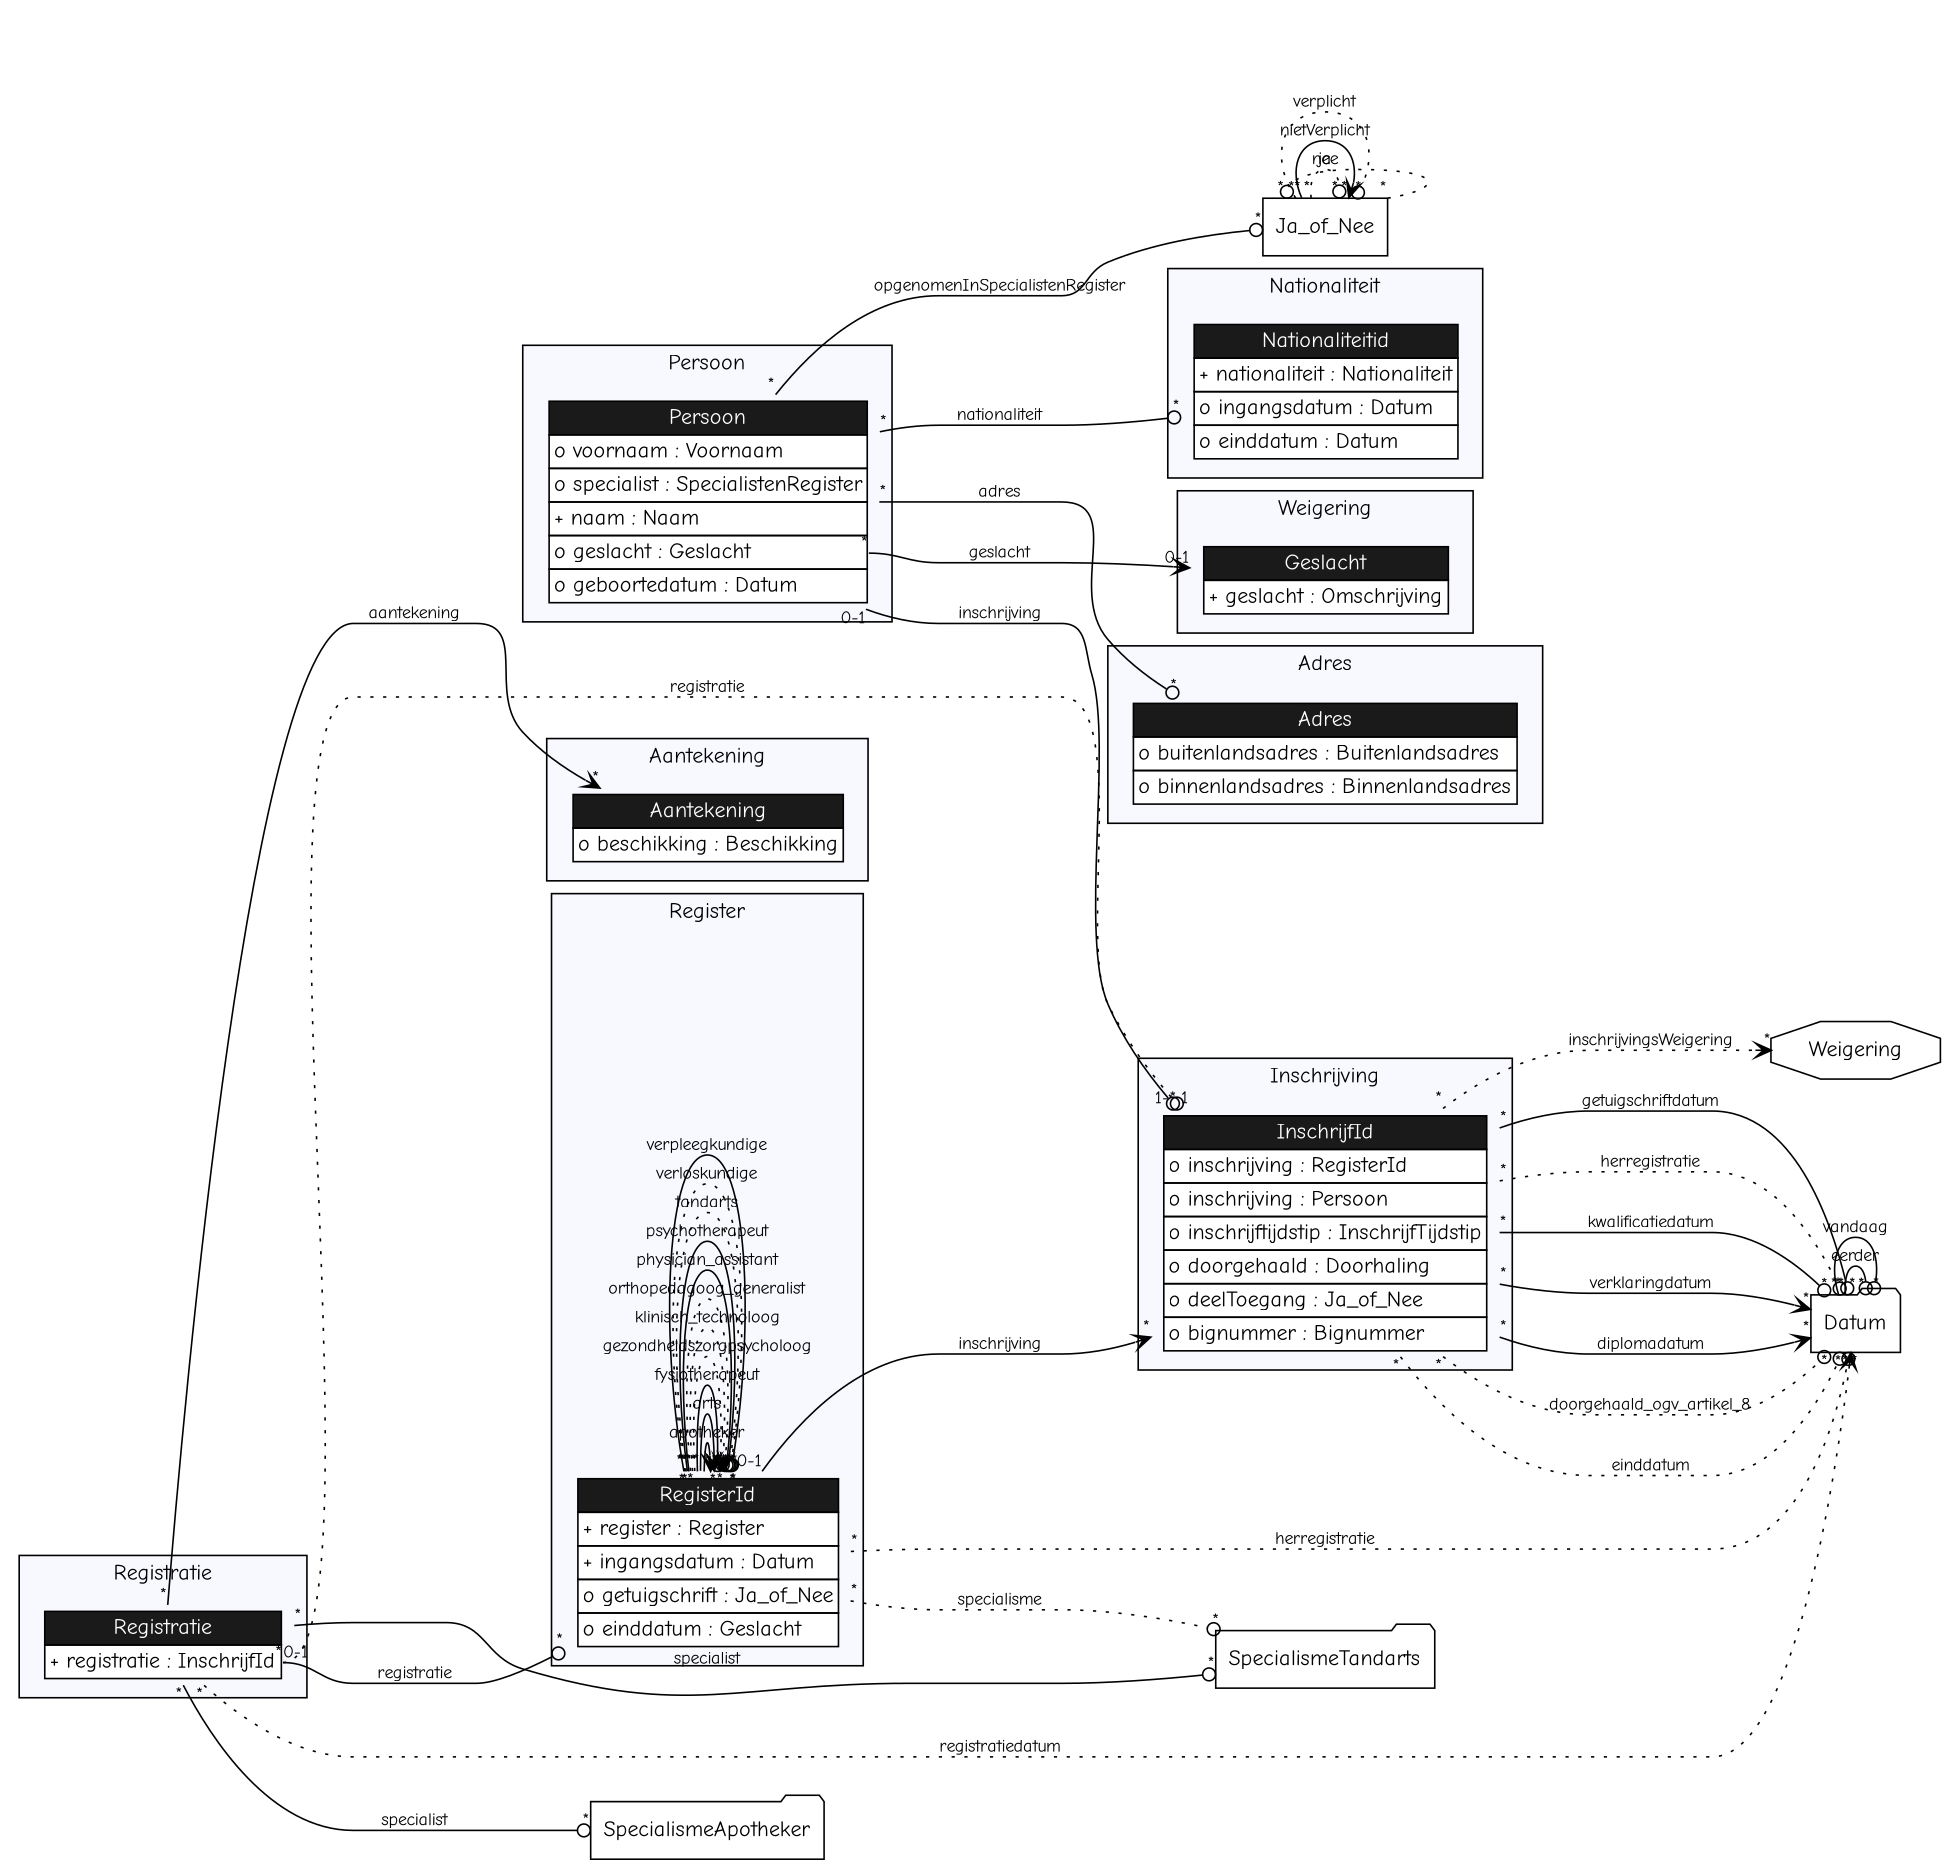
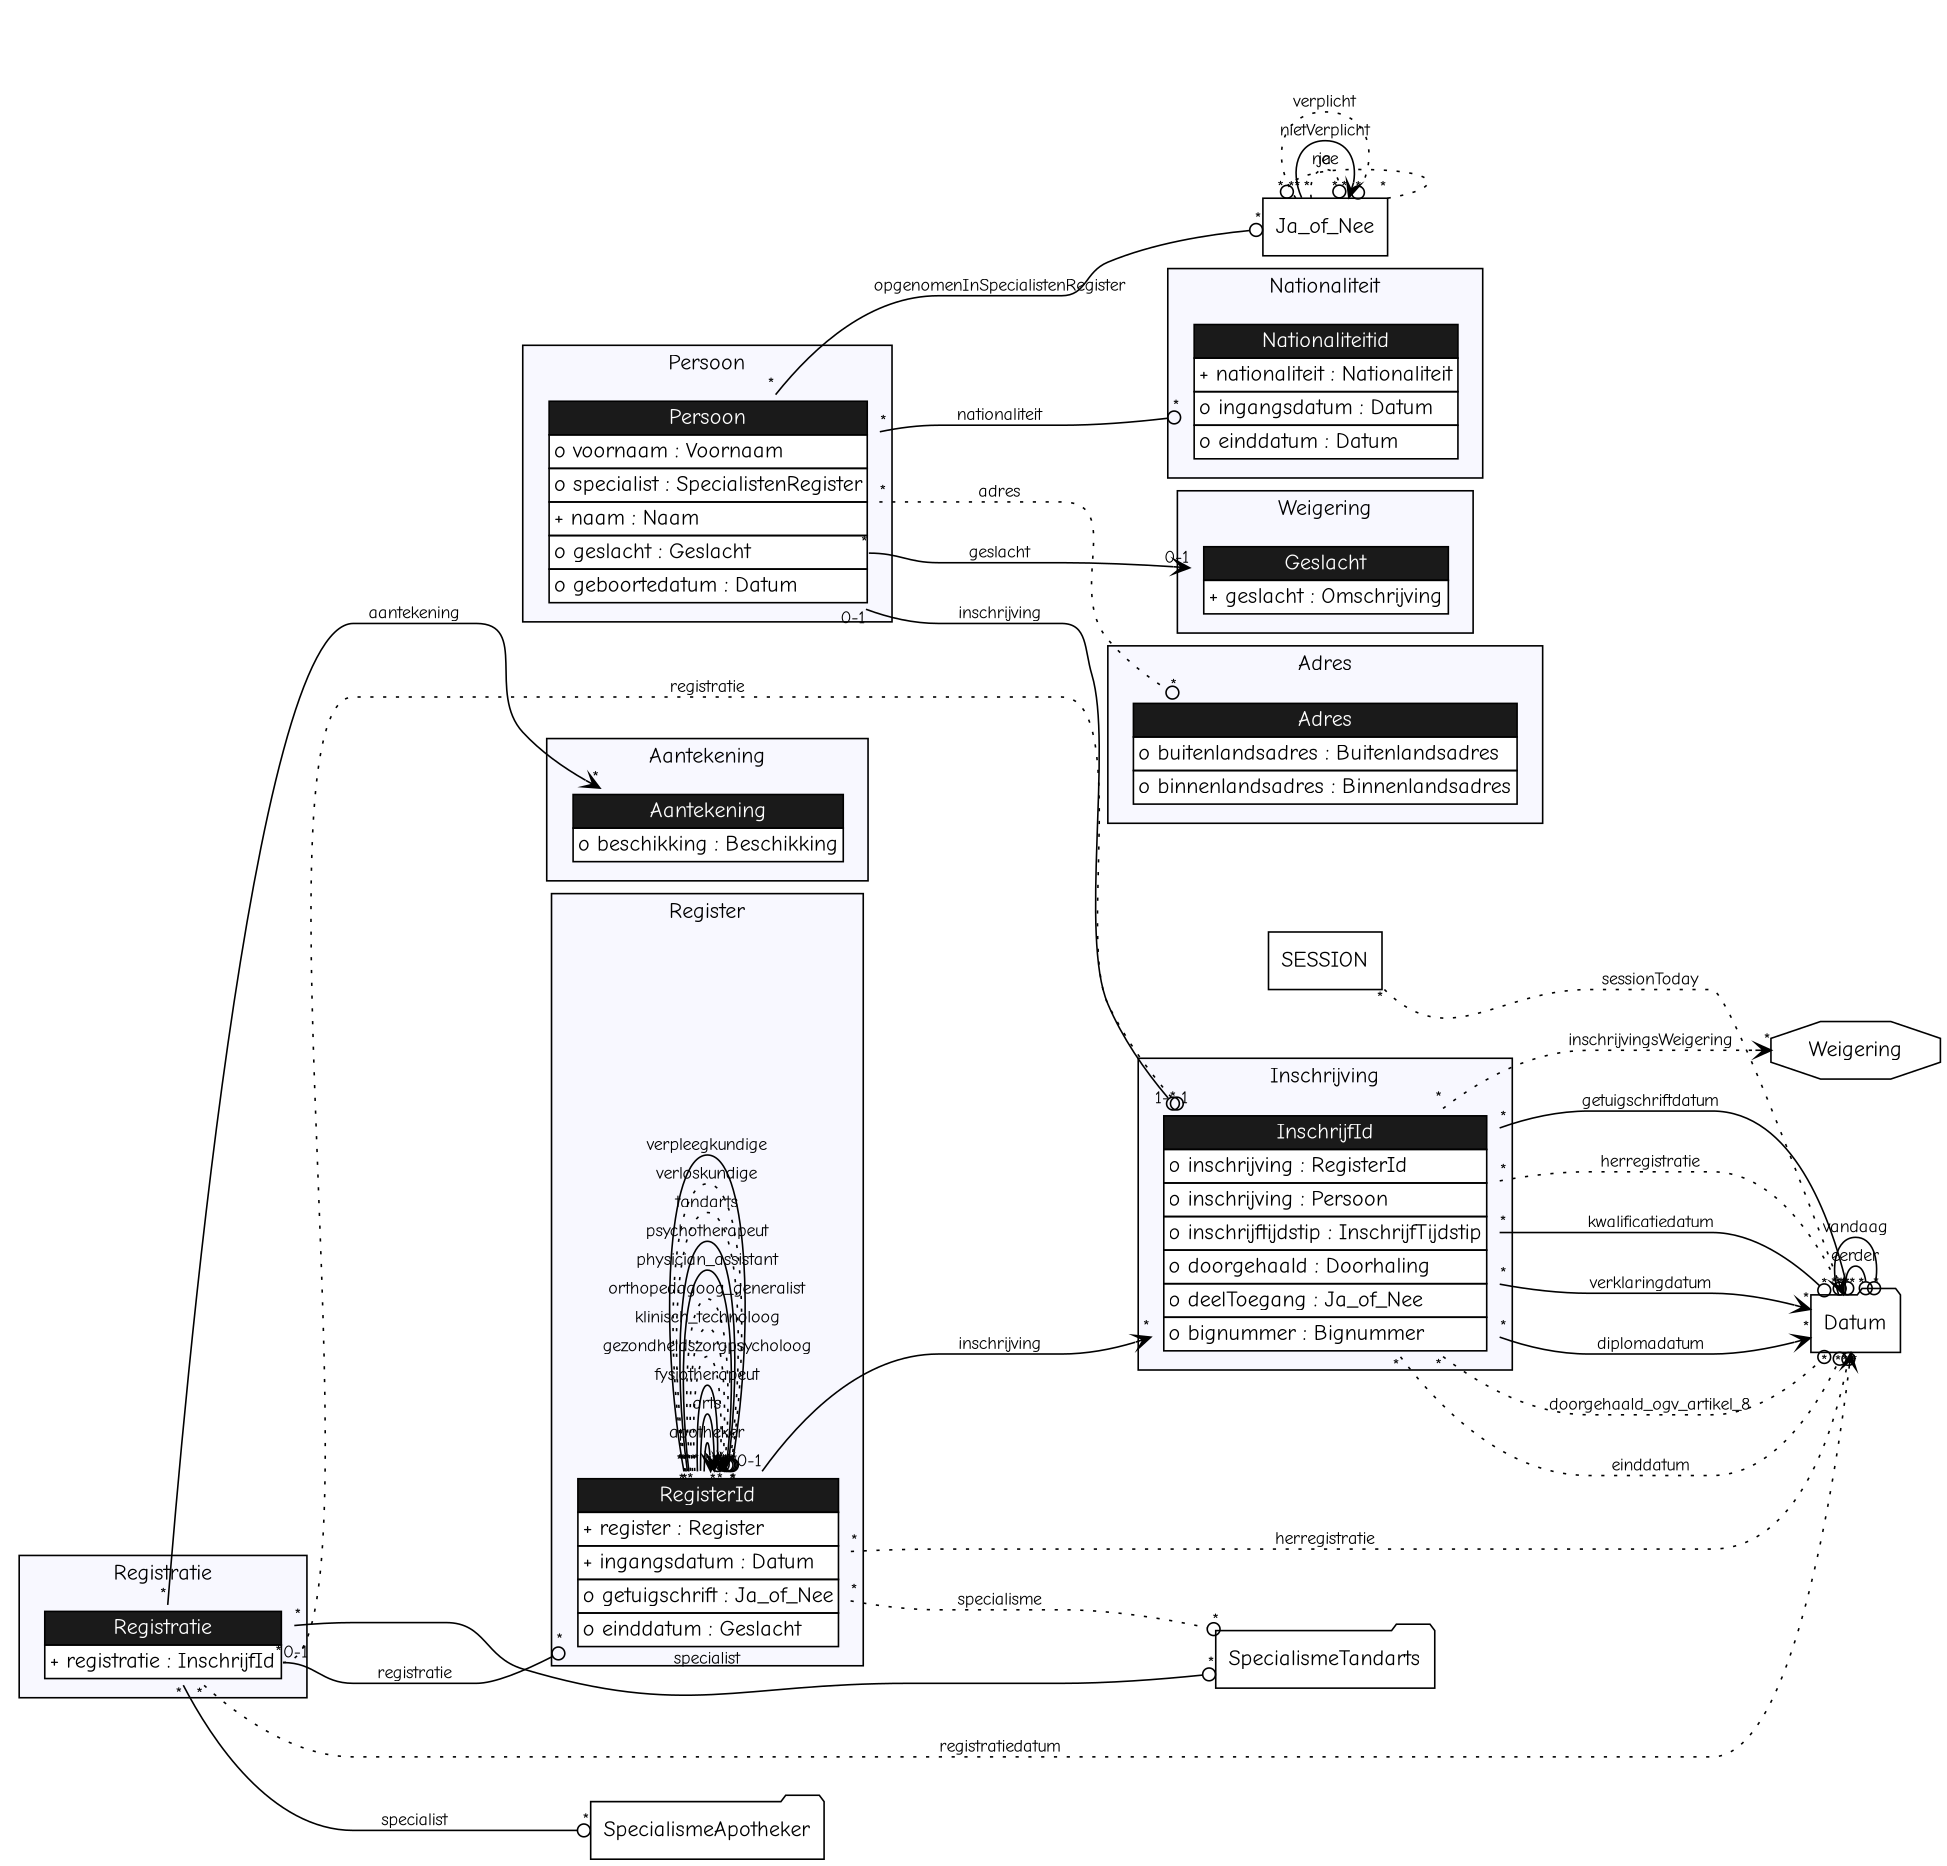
edge "Persoon" -> "Adres": style solid -> dotted
node "SESSION": added
